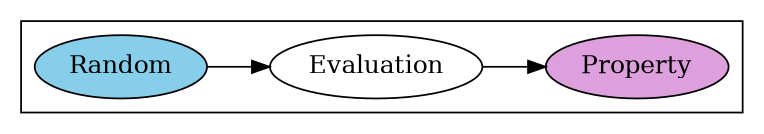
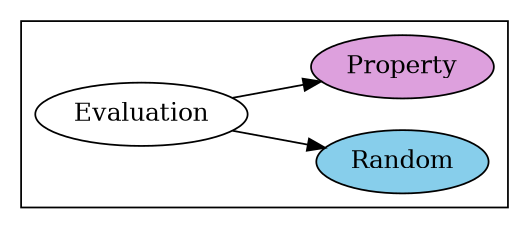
edge "Random" -> "Evaluation": reversed
